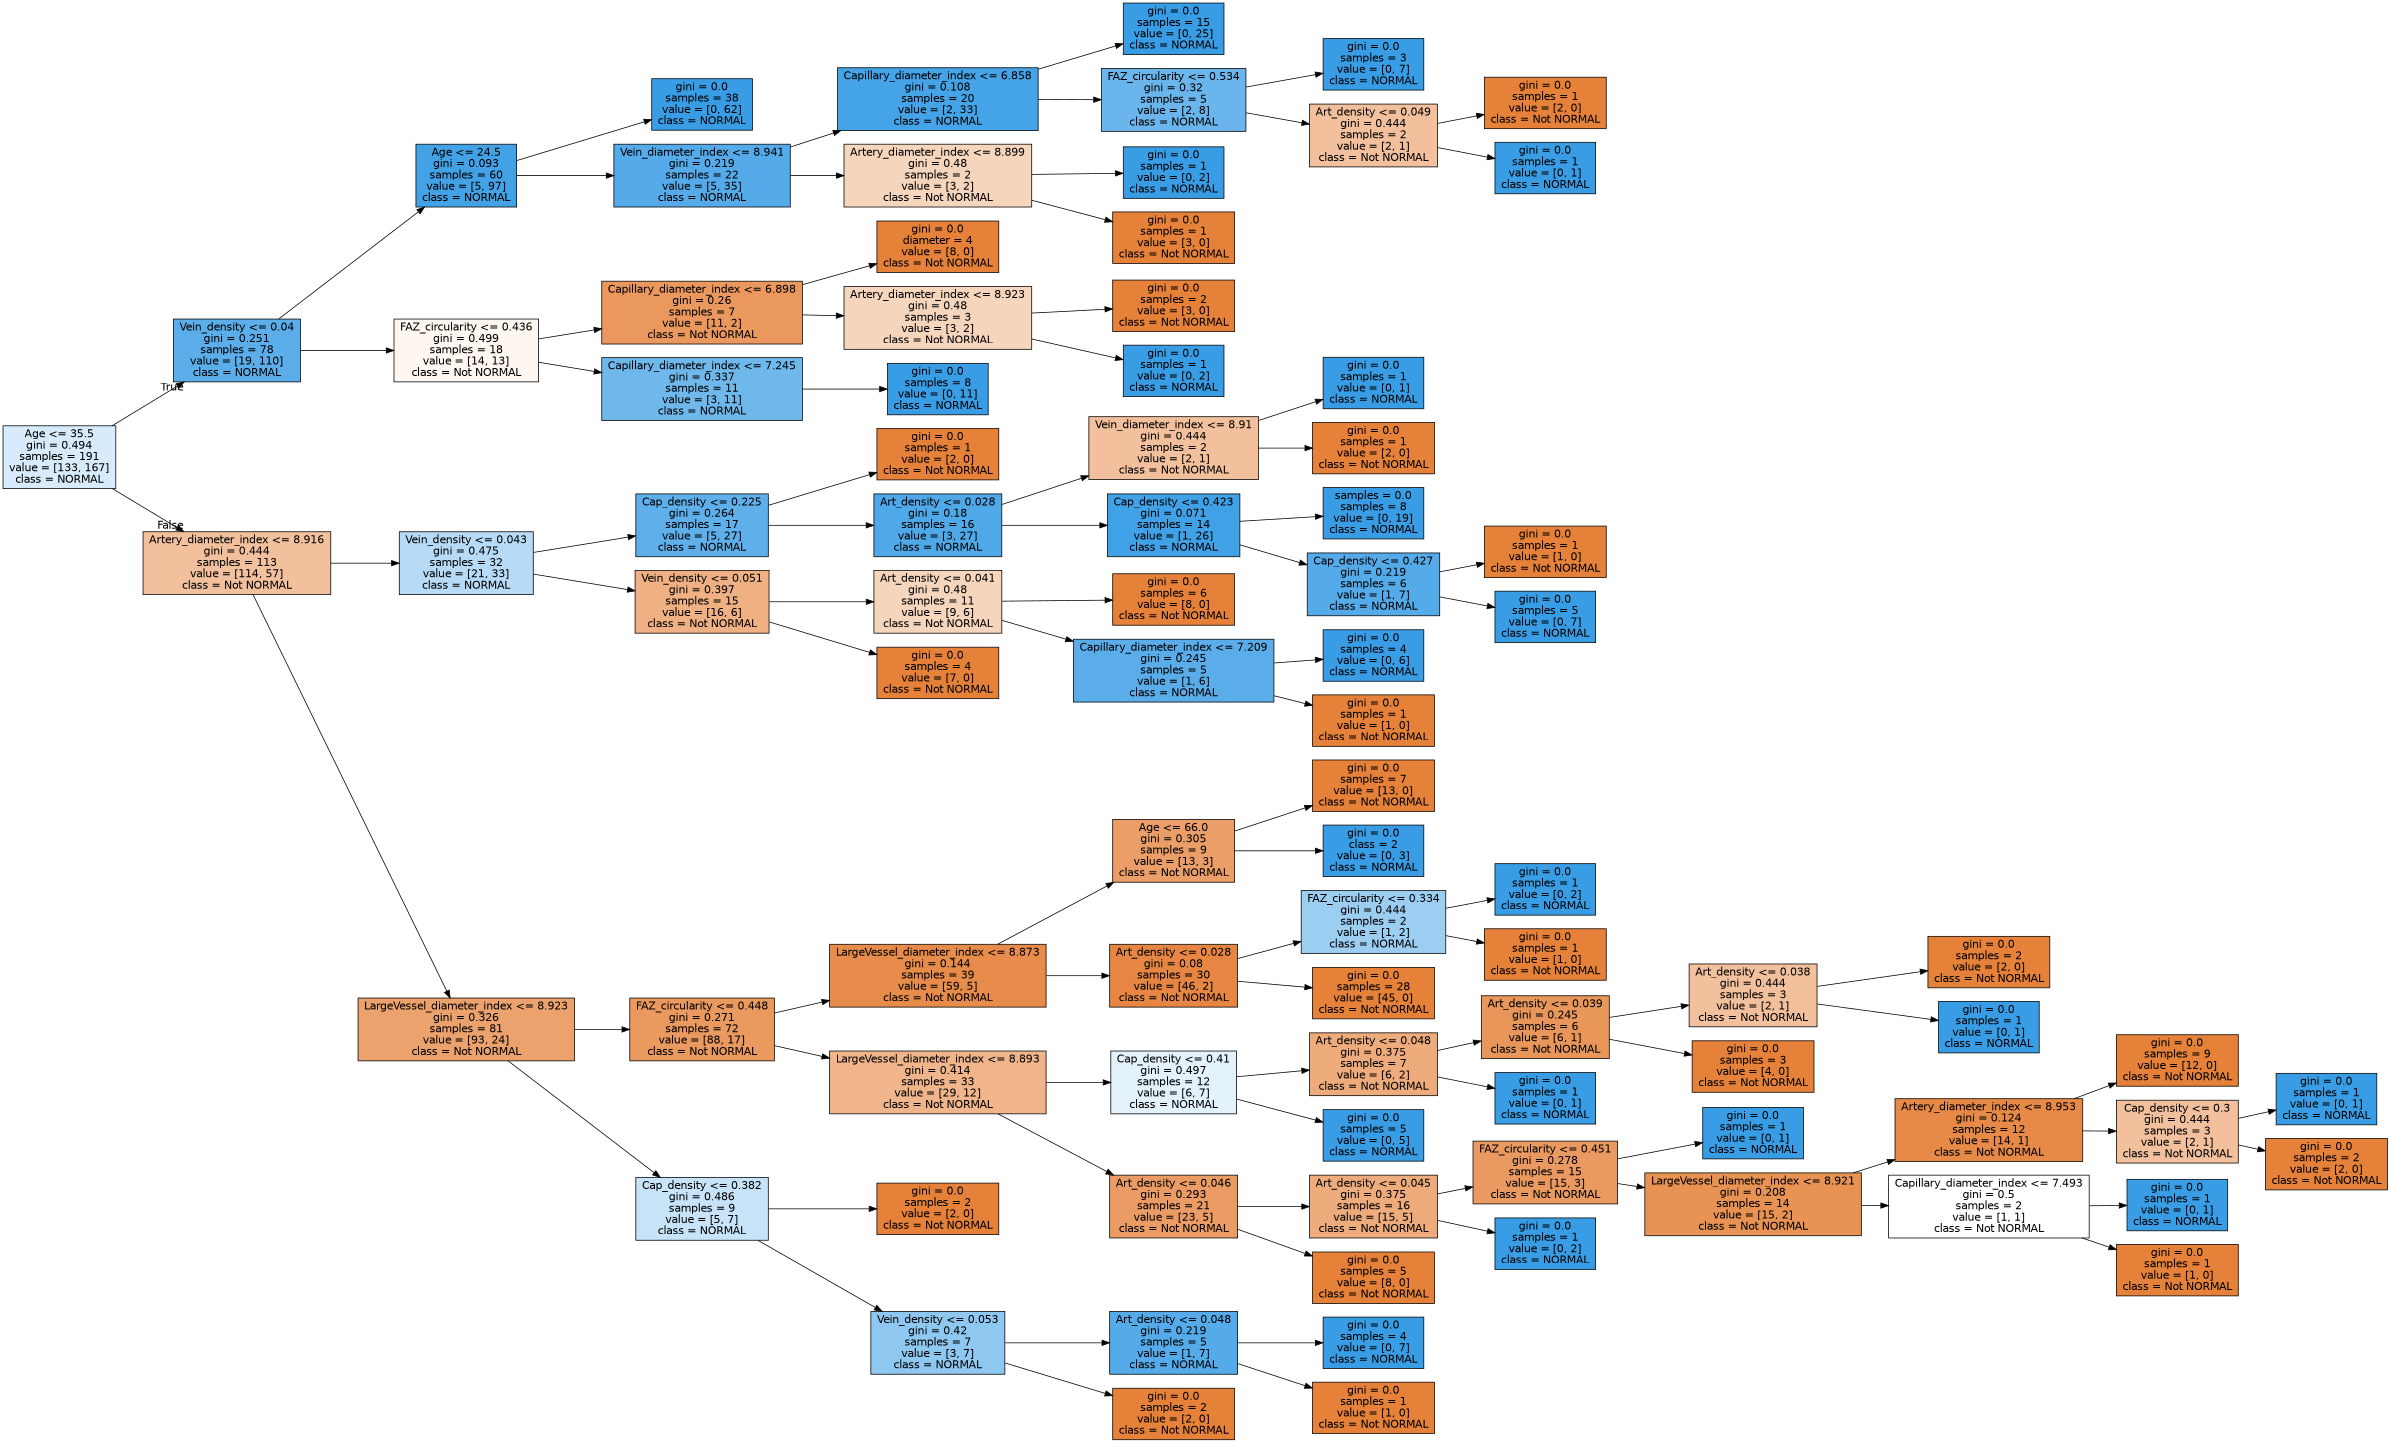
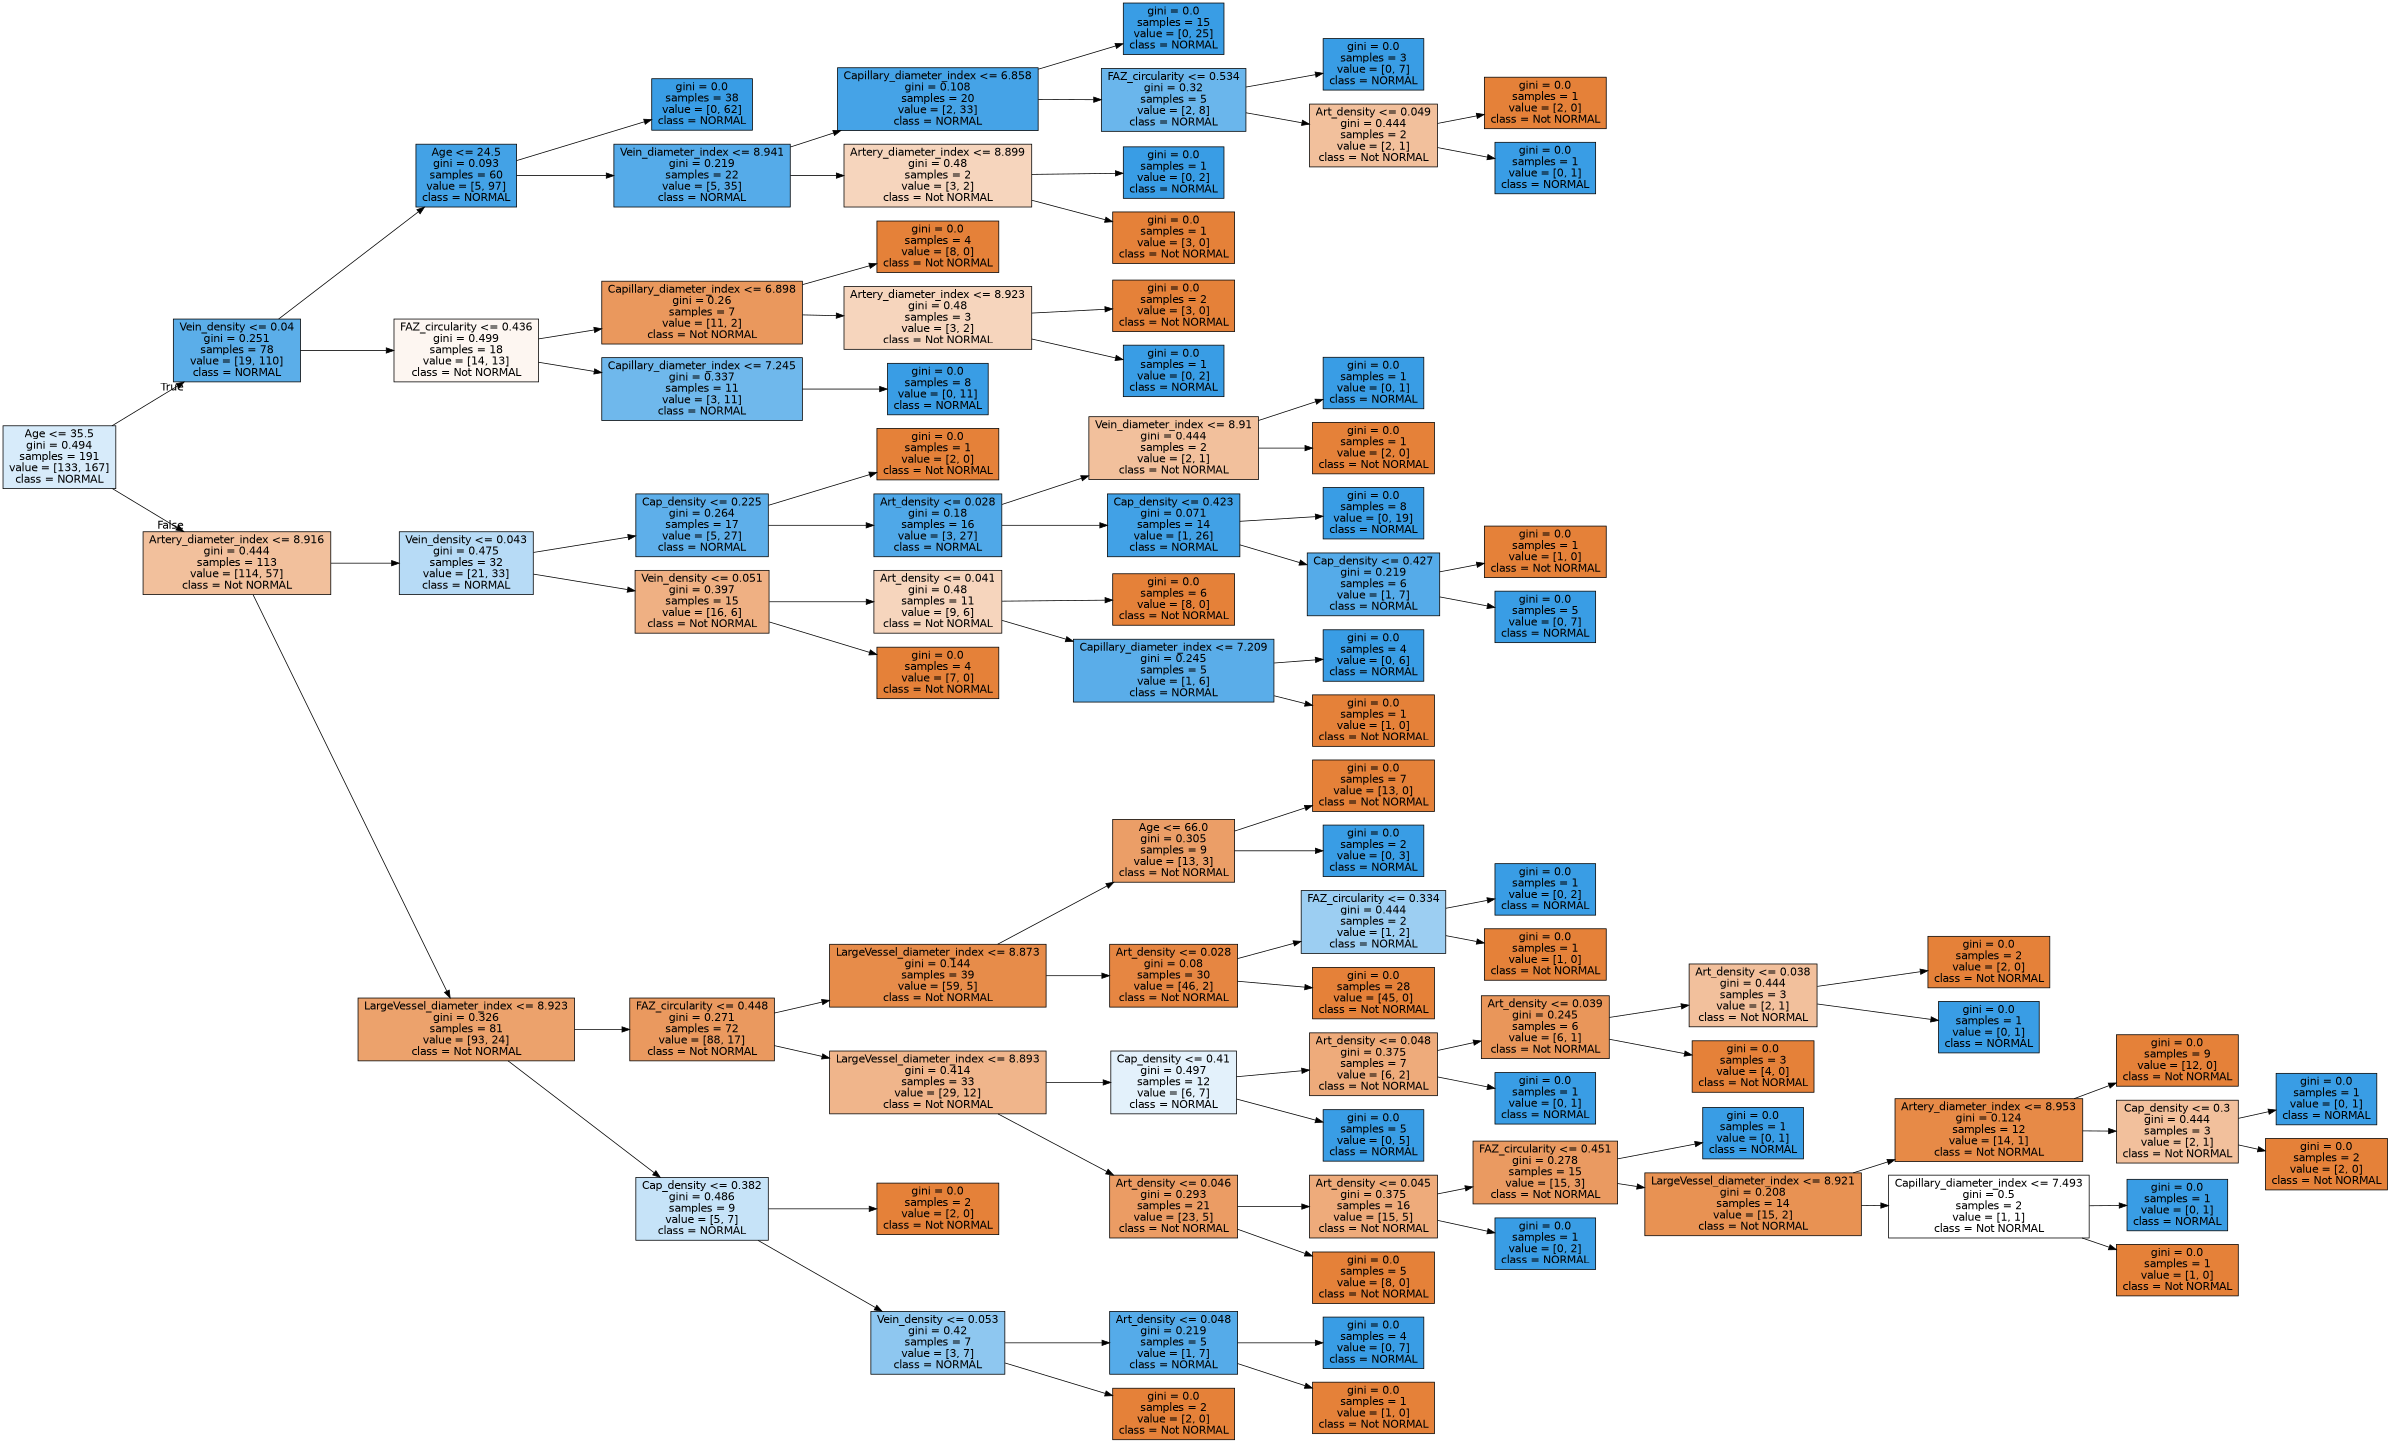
node "gini = 0.0 diameter = 4 value = [8, 0] class = Not NORMAL": label "gini = 0.0 diameter = 4 value = [8, 0] class = Not NORMAL" -> "gini = 0.0 samples = 4 value = [8, 0] class = Not NORMAL"
node "samples = 0.0 samples = 8 value = [0, 19] class = NORMAL": label "samples = 0.0 samples = 8 value = [0, 19] class = NORMAL" -> "gini = 0.0 samples = 8 value = [0, 19] class = NORMAL"
node "gini = 0.0 class = 2 value = [0, 3] class = NORMAL": label "gini = 0.0 class = 2 value = [0, 3] class = NORMAL" -> "gini = 0.0 samples = 2 value = [0, 3] class = NORMAL"
